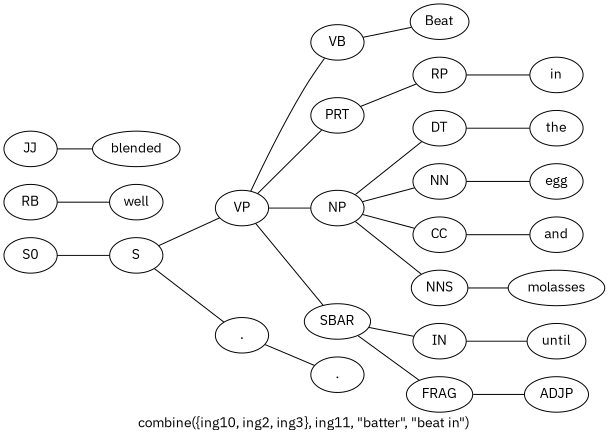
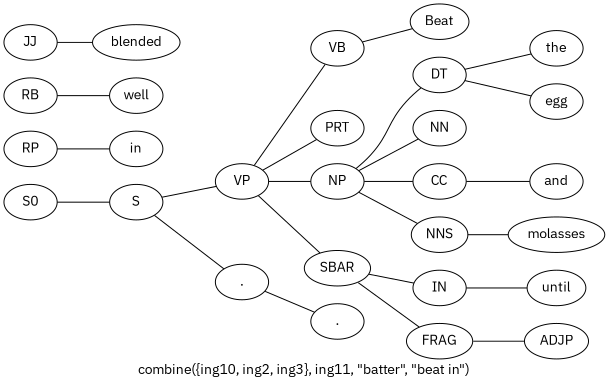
edge "RP" -- "PRT": removed
edge "NN" -- "egg": now "DT" -- "egg"
